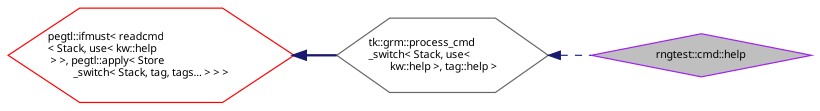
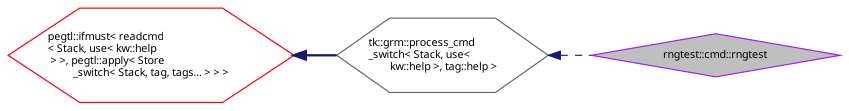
node "rngtest::cmd::help": label "rngtest::cmd::help" -> "rngtest::cmd::rngtest"
